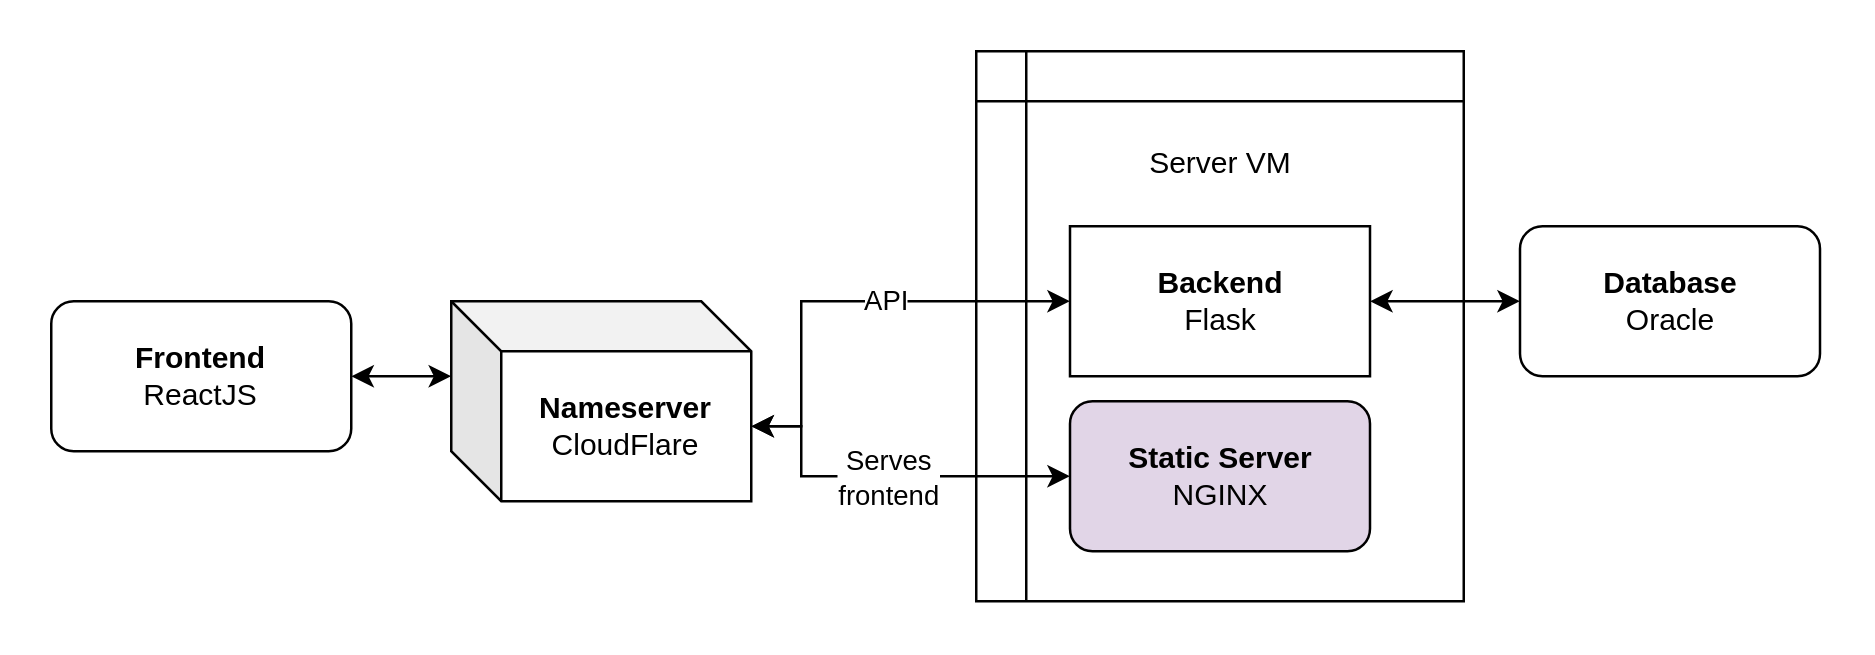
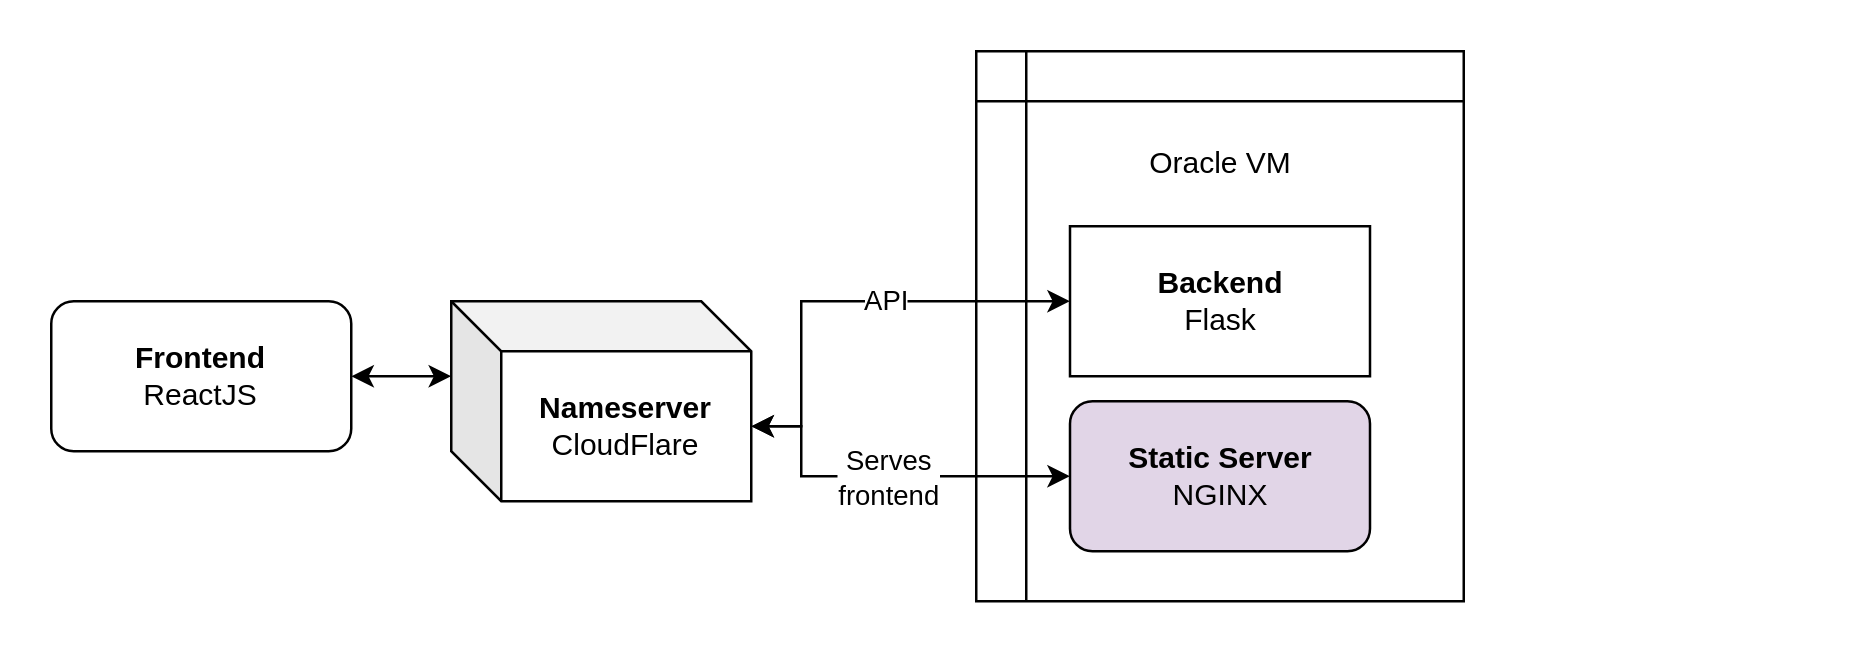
node "Server VM": label "Server VM" -> "Oracle VM"
edge "Backend Flask" -- "Database Oracle": removed
node "Database Oracle": removed
